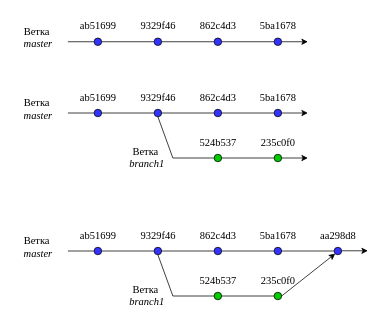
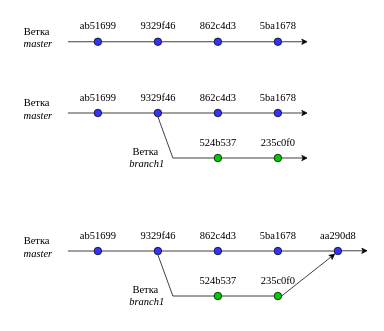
node "aa298d8": label "aa298d8" -> "aa290d8"
